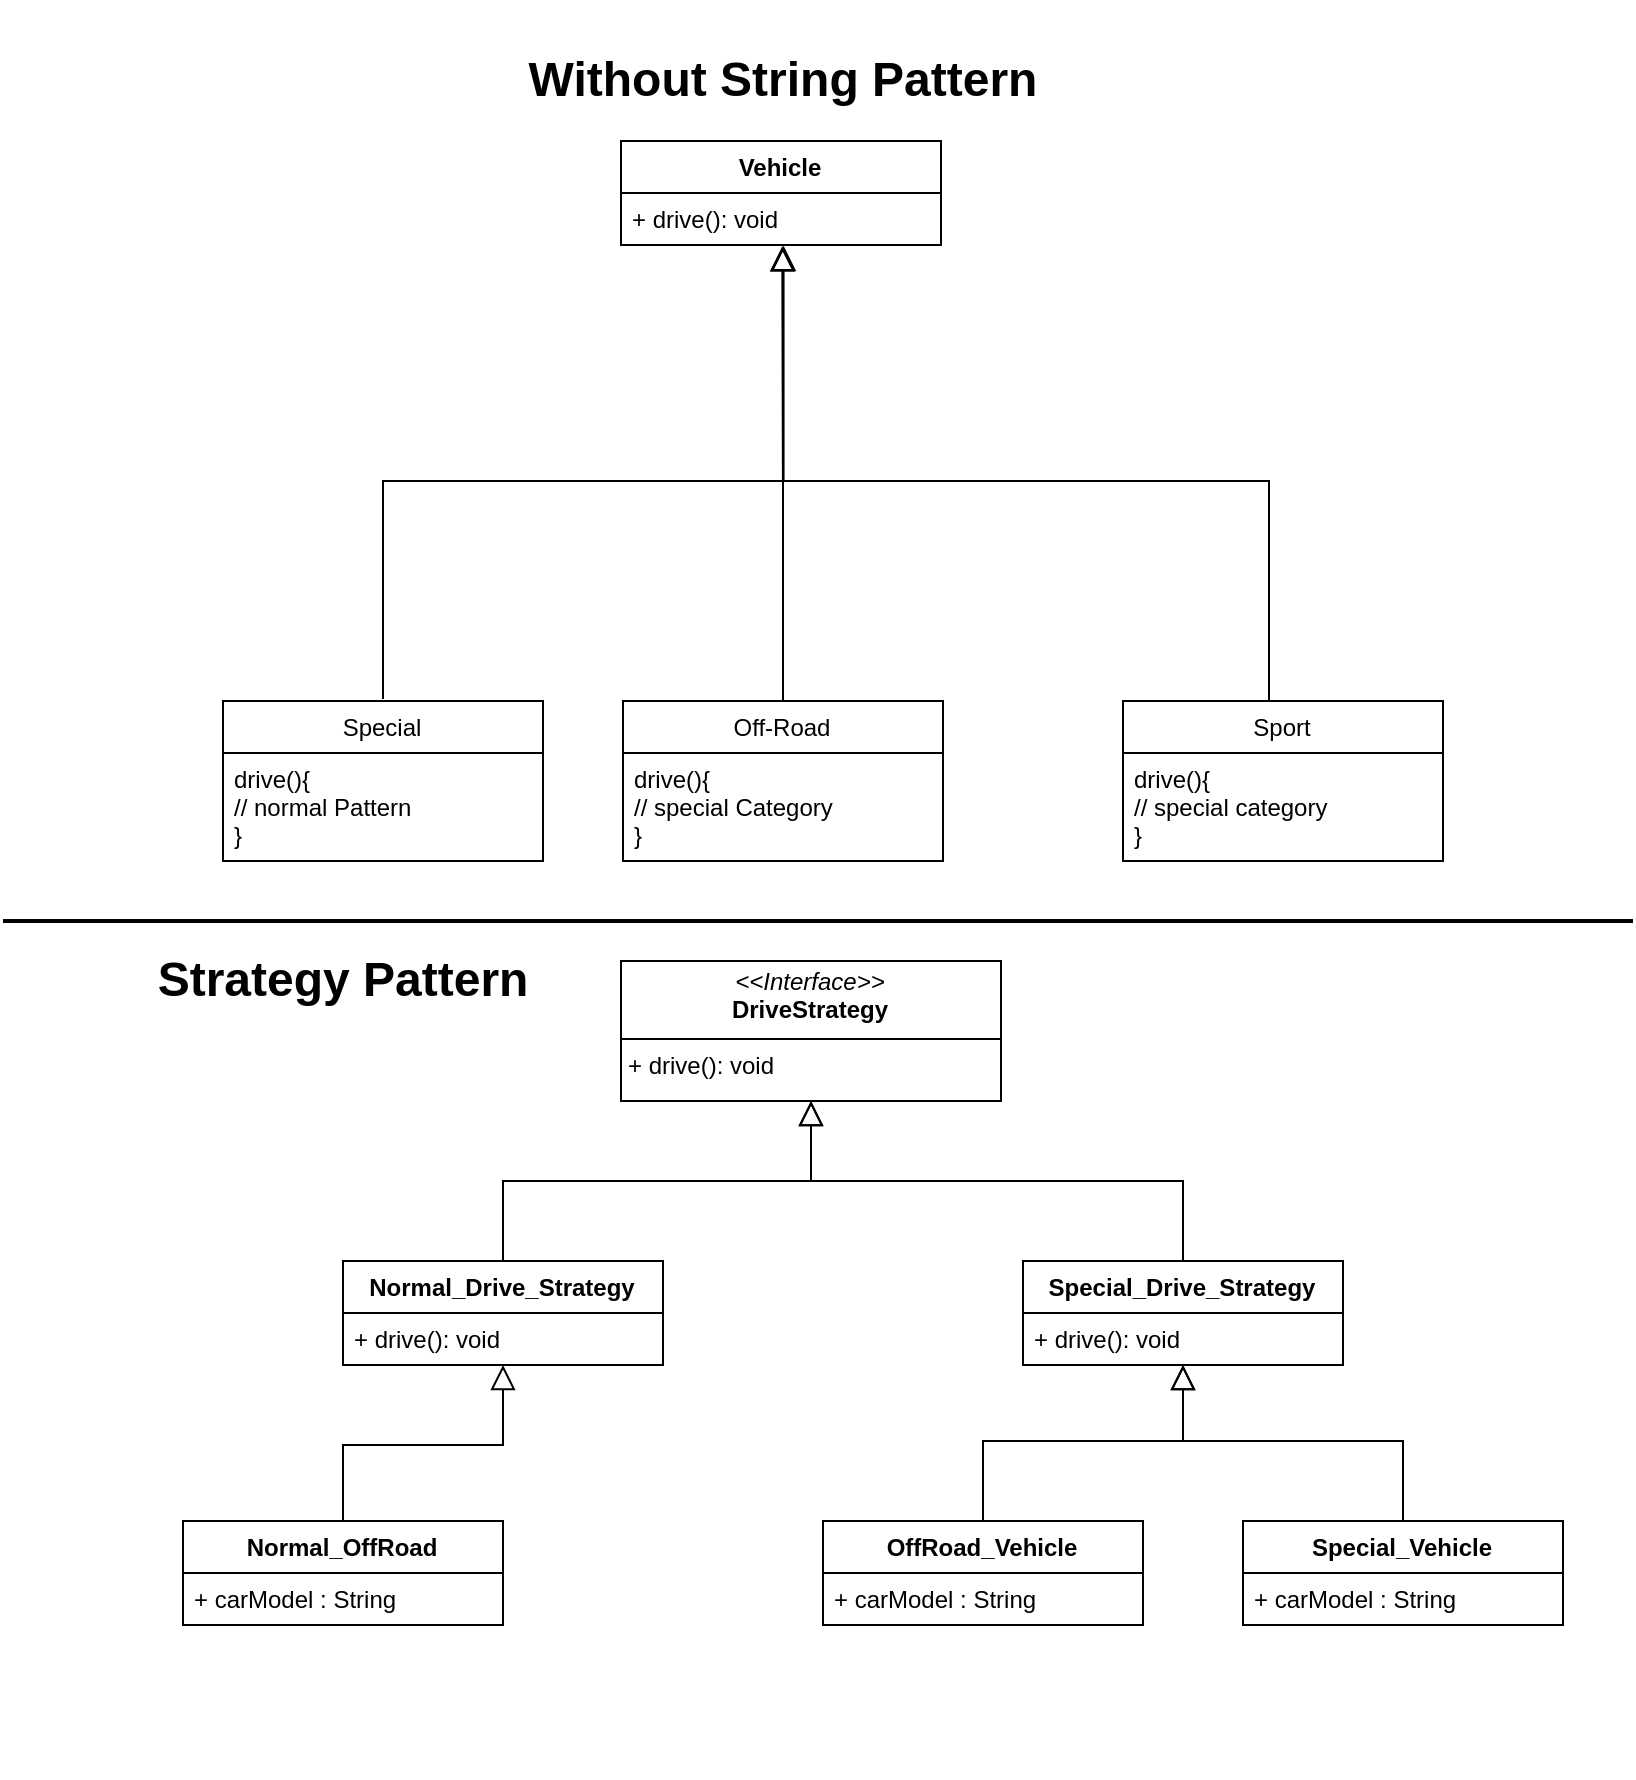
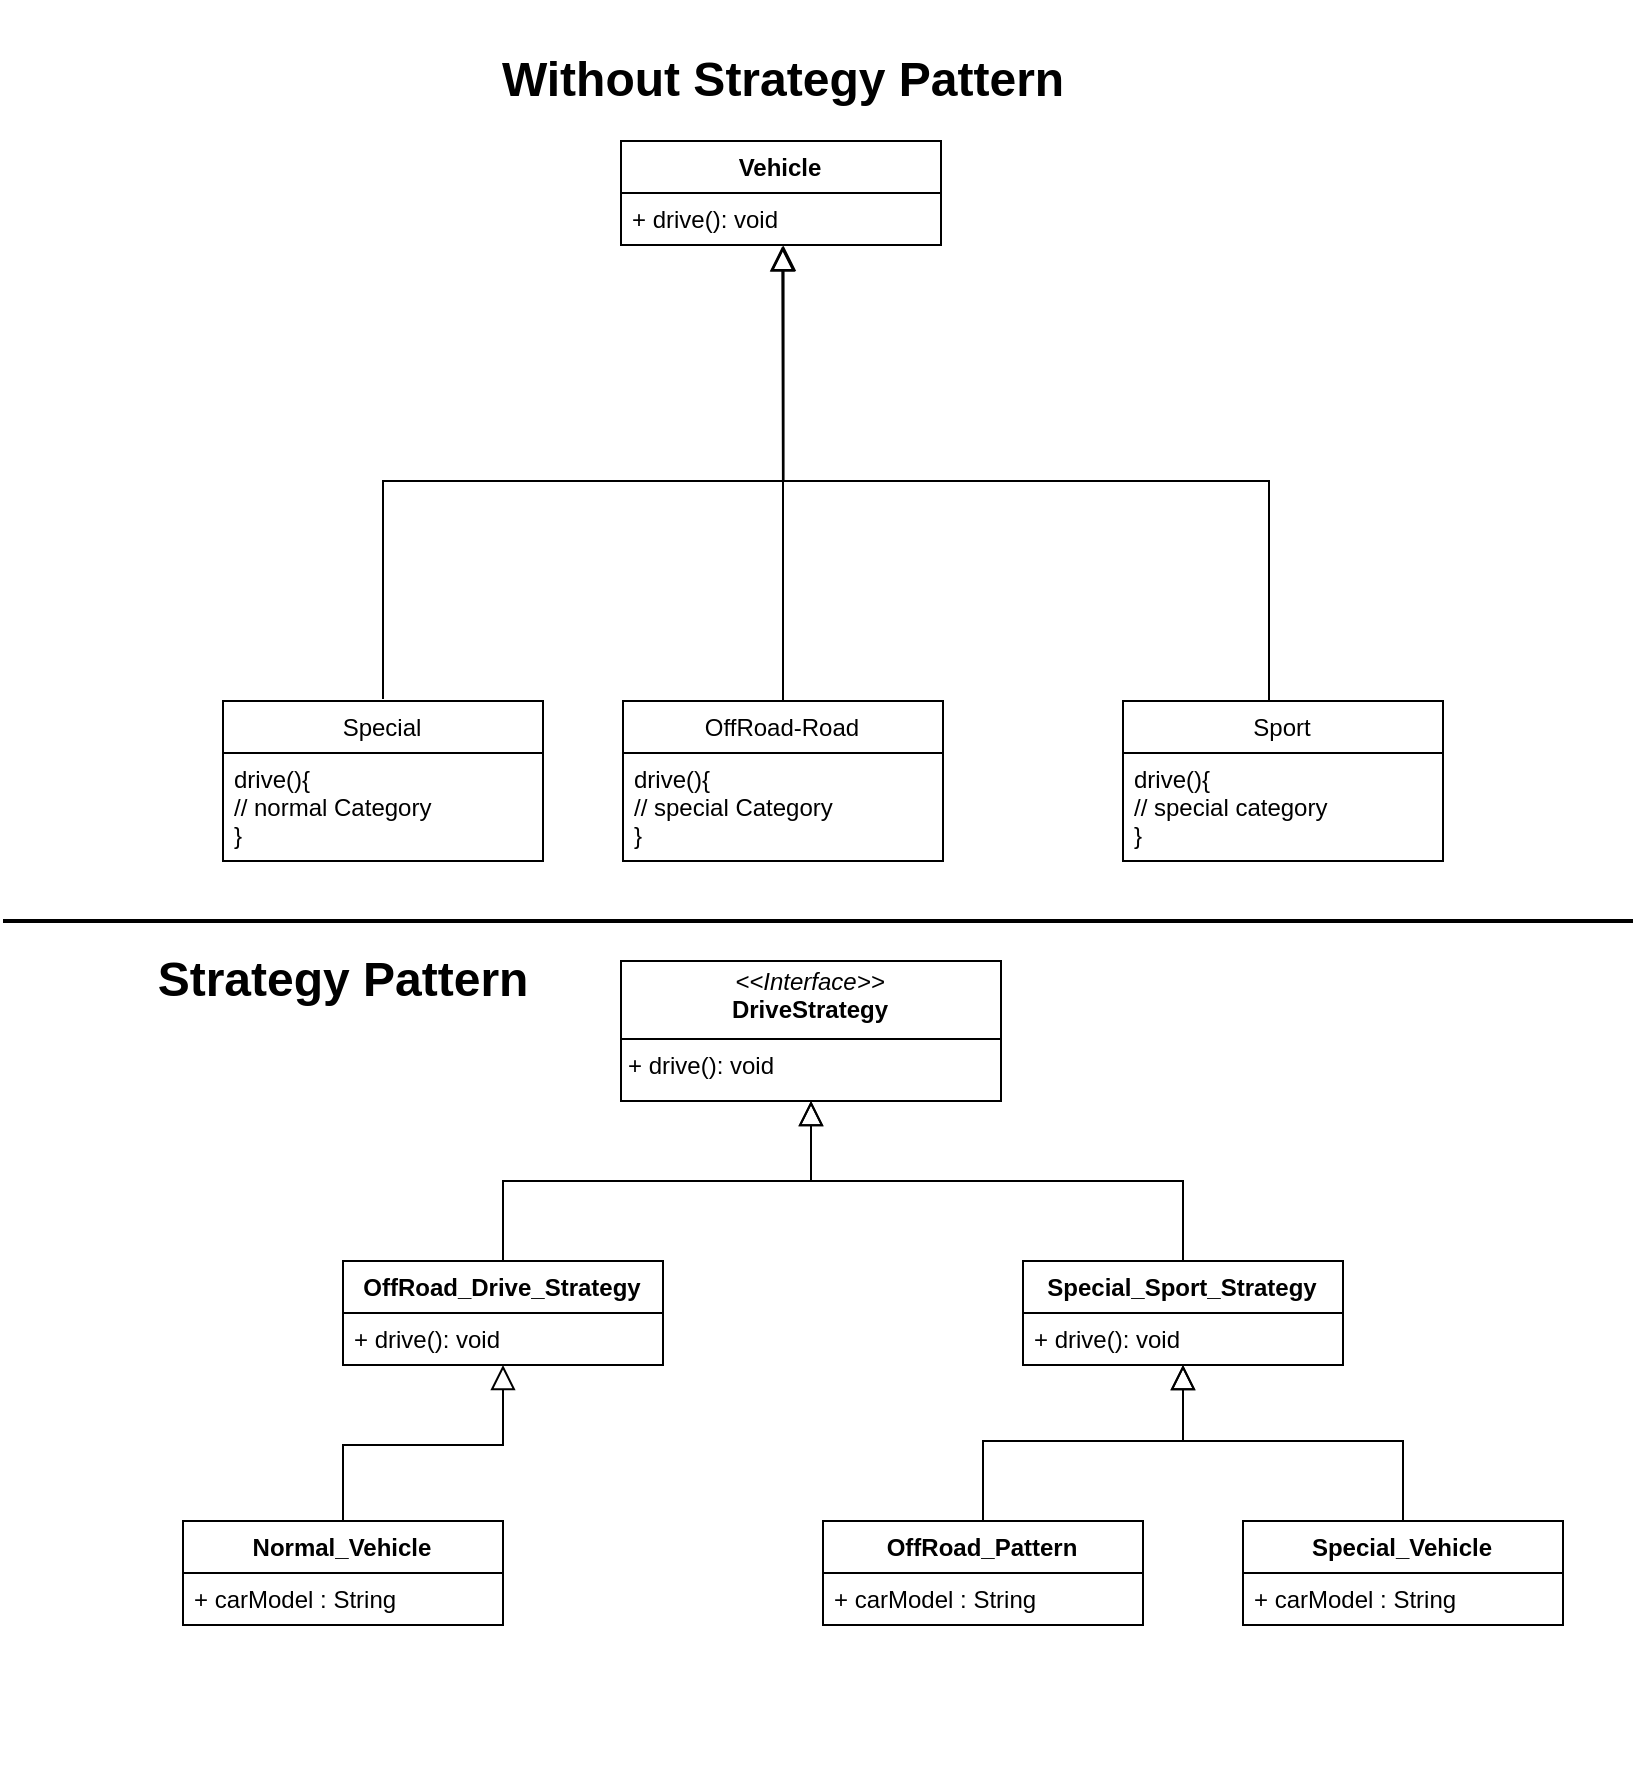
node "Without String Pattern": label "Without String Pattern" -> "Without Strategy Pattern"
node "Off-Road": label "Off-Road" -> "OffRoad-Road"
node "drive(){ // normal Pattern }": label "drive(){ // normal Pattern }" -> "drive(){ // normal Category }"
node "Normal_Drive_Strategy": label "Normal_Drive_Strategy" -> "OffRoad_Drive_Strategy"
node "Special_Drive_Strategy": label "Special_Drive_Strategy" -> "Special_Sport_Strategy"
node "Normal_OffRoad": label "Normal_OffRoad" -> "Normal_Vehicle"
node "OffRoad_Vehicle": label "OffRoad_Vehicle" -> "OffRoad_Pattern"
